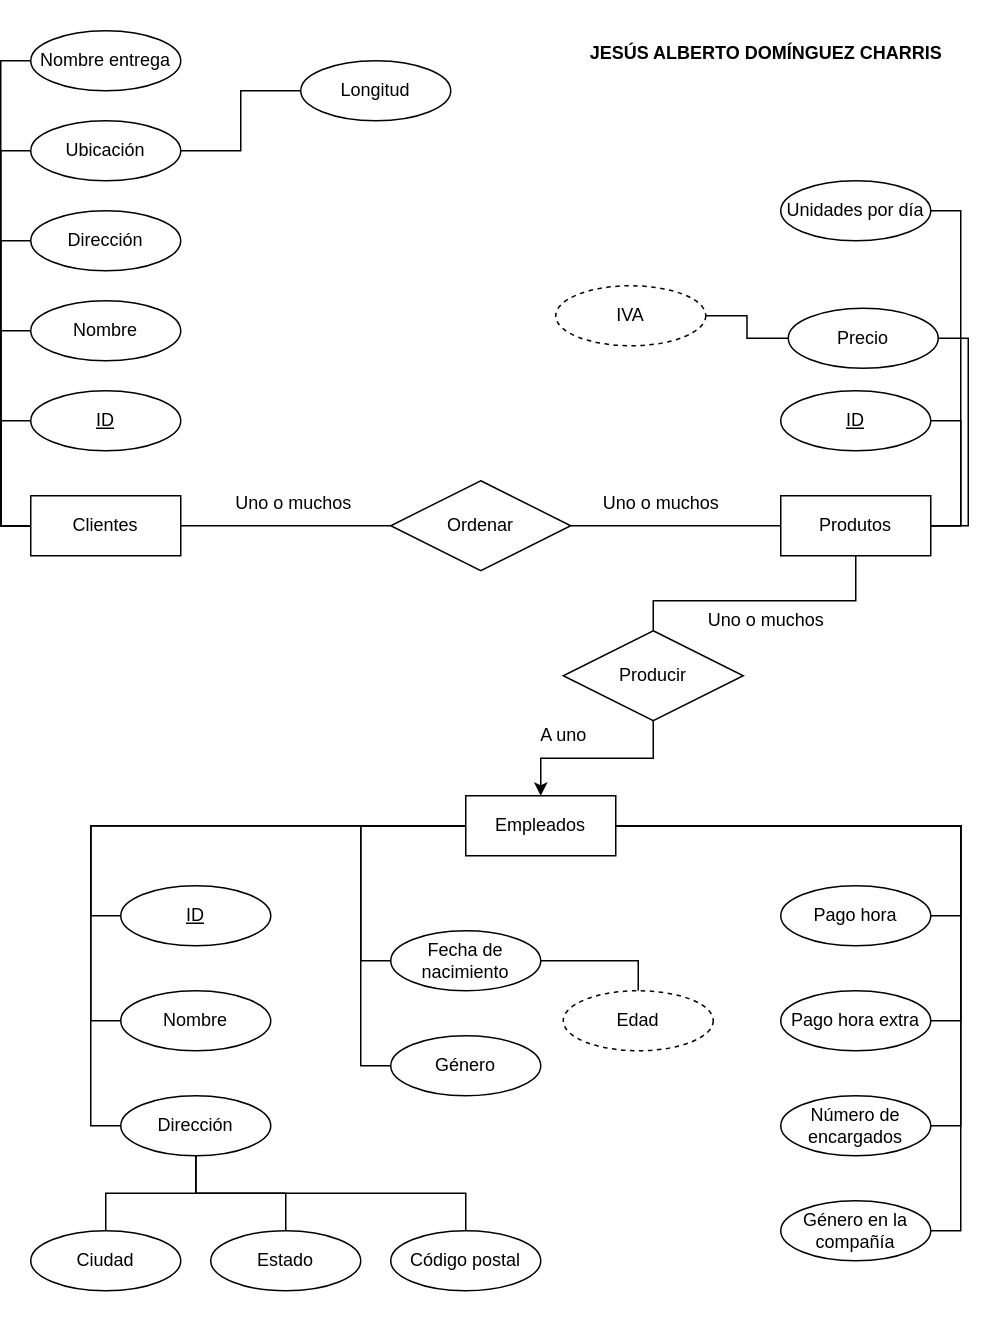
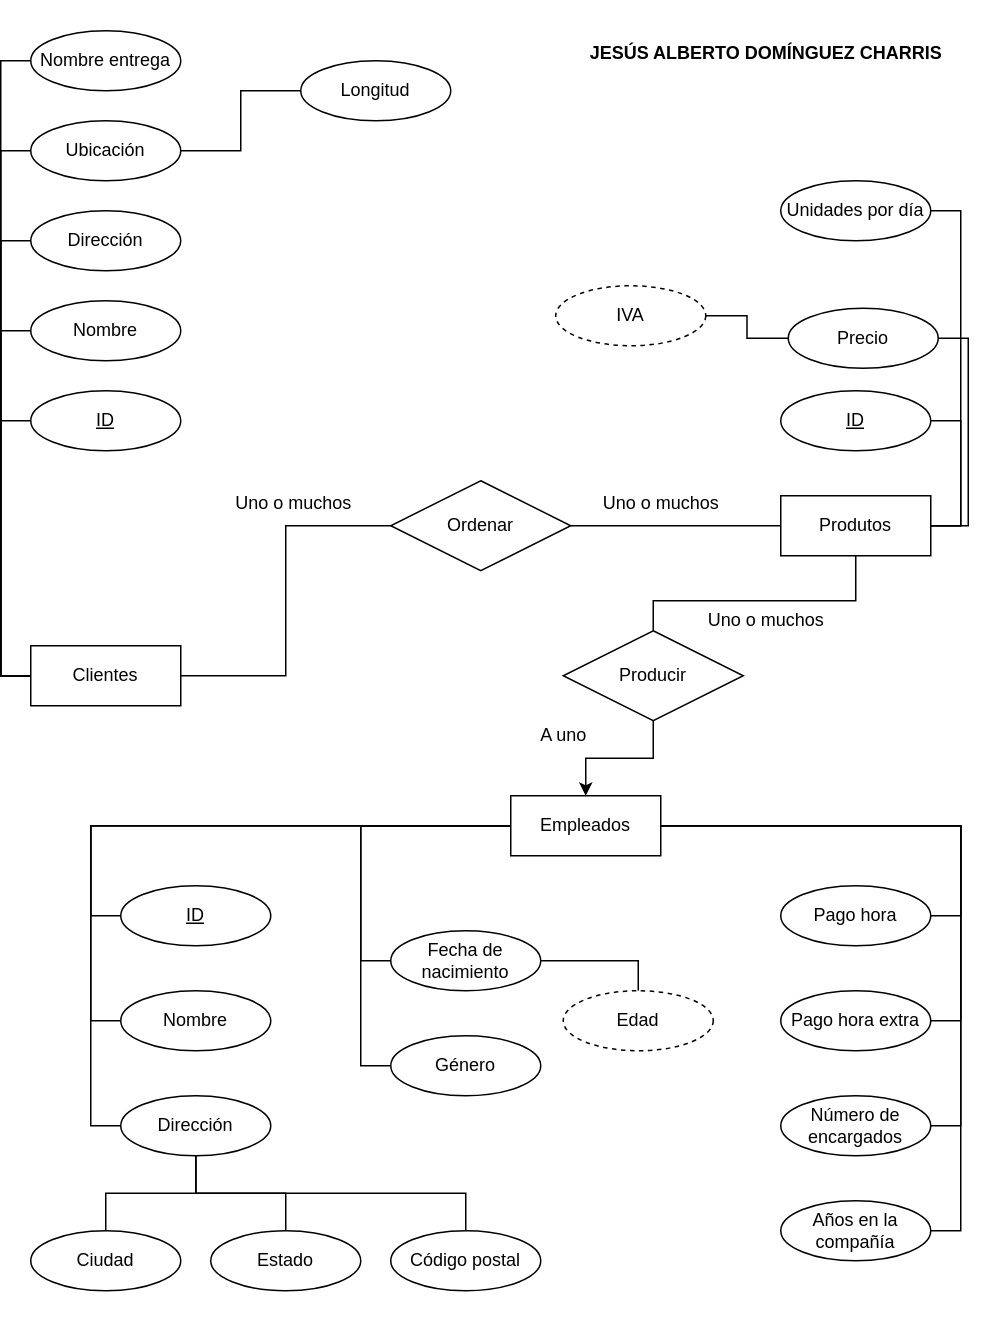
node "Clientes": moved (106, 526) -> (106, 676)
node "Empleados": moved (541, 826) -> (586, 826)
node "Género en la compañía": label "Género en la compañía" -> "Años en la compañía"
